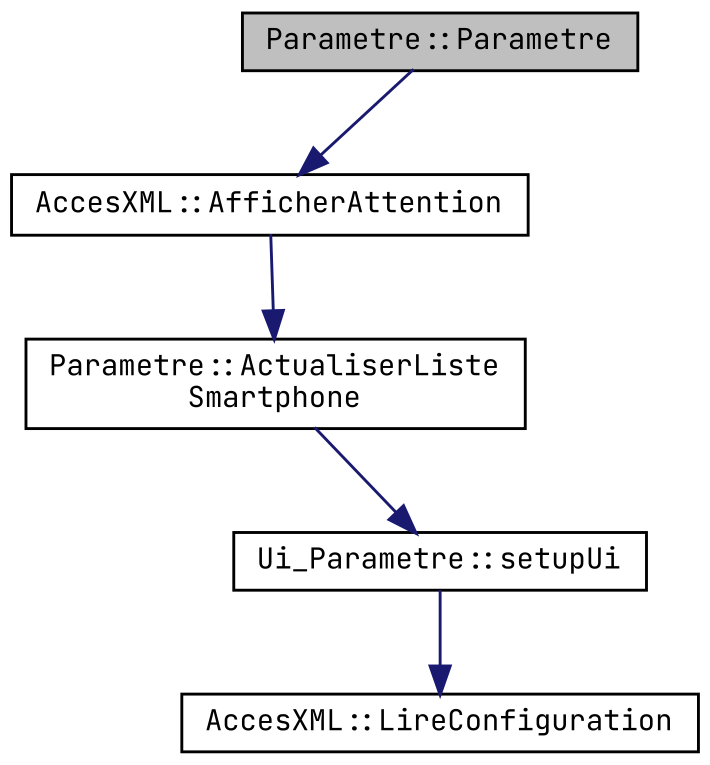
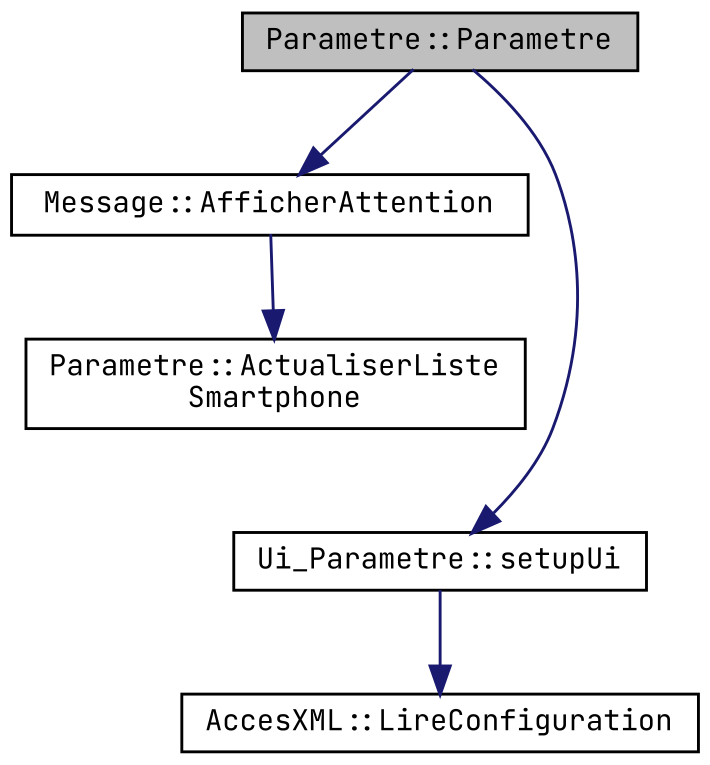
node "AccesXML::AfficherAttention": label "AccesXML::AfficherAttention" -> "Message::AfficherAttention"
edge "Parametre::ActualiserListe Smartphone" -> "Ui_Parametre::setupUi": now "Parametre::Parametre" -> "Ui_Parametre::setupUi"
